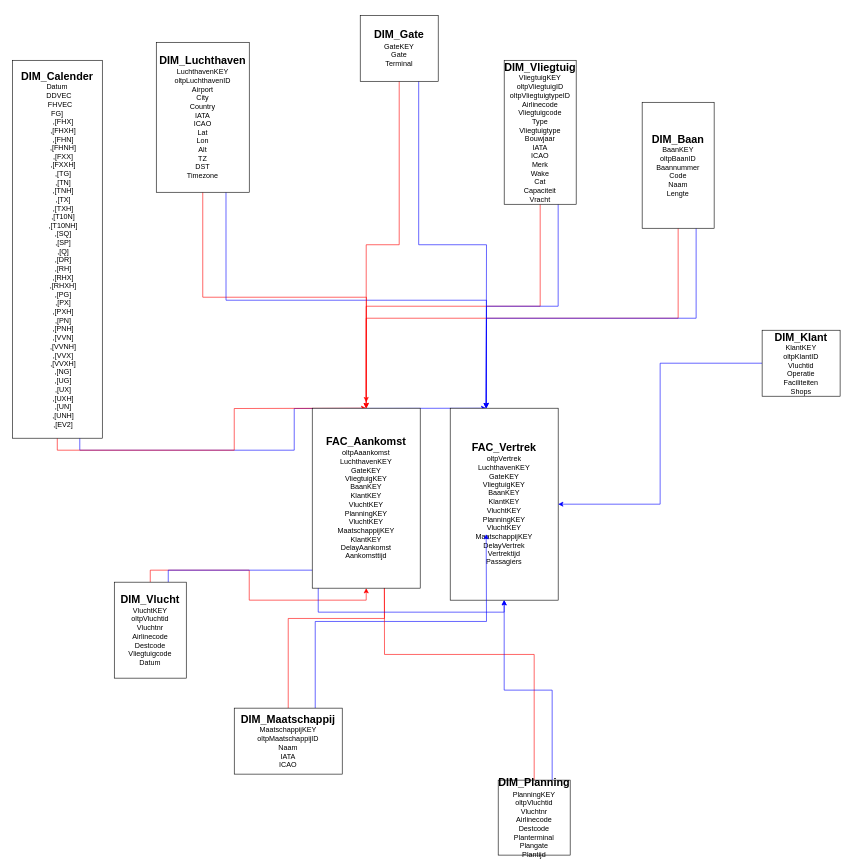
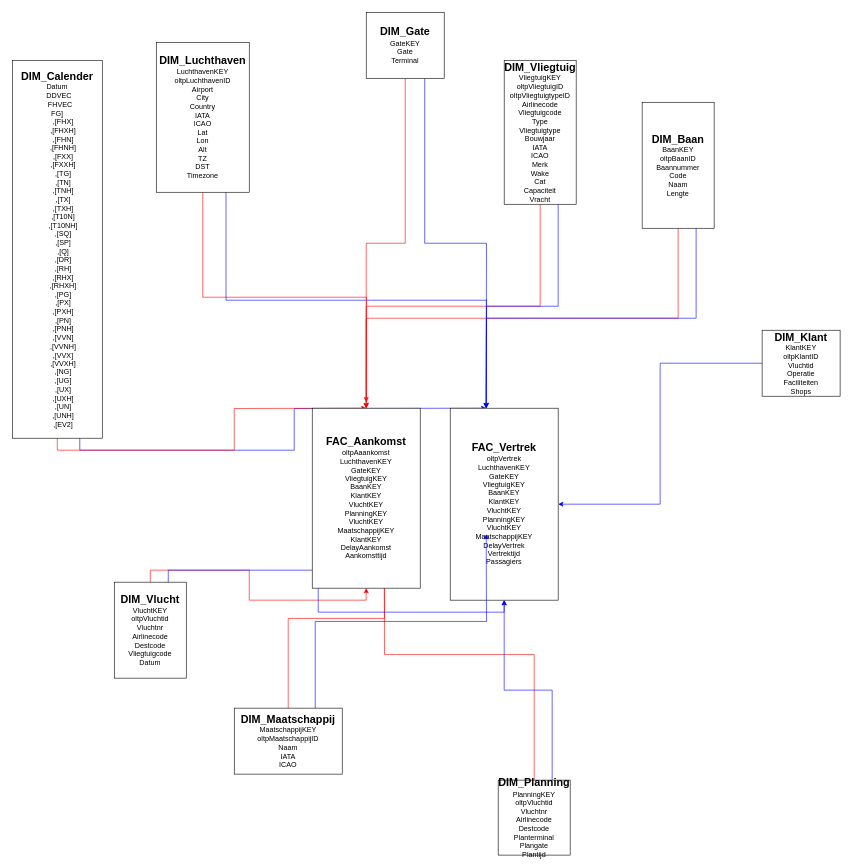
node "DIM_Gate GateKEY Gate Terminal": moved (399, 48) -> (405, 45)
